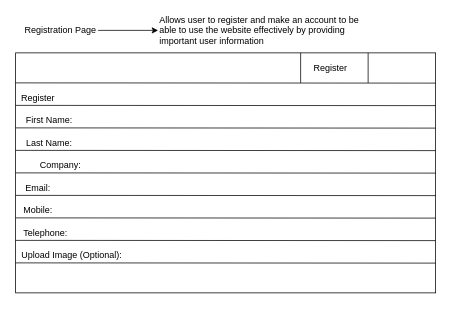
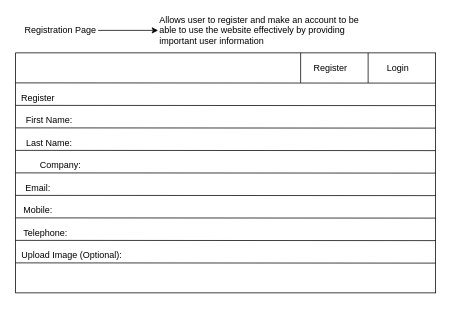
node "Login": added
